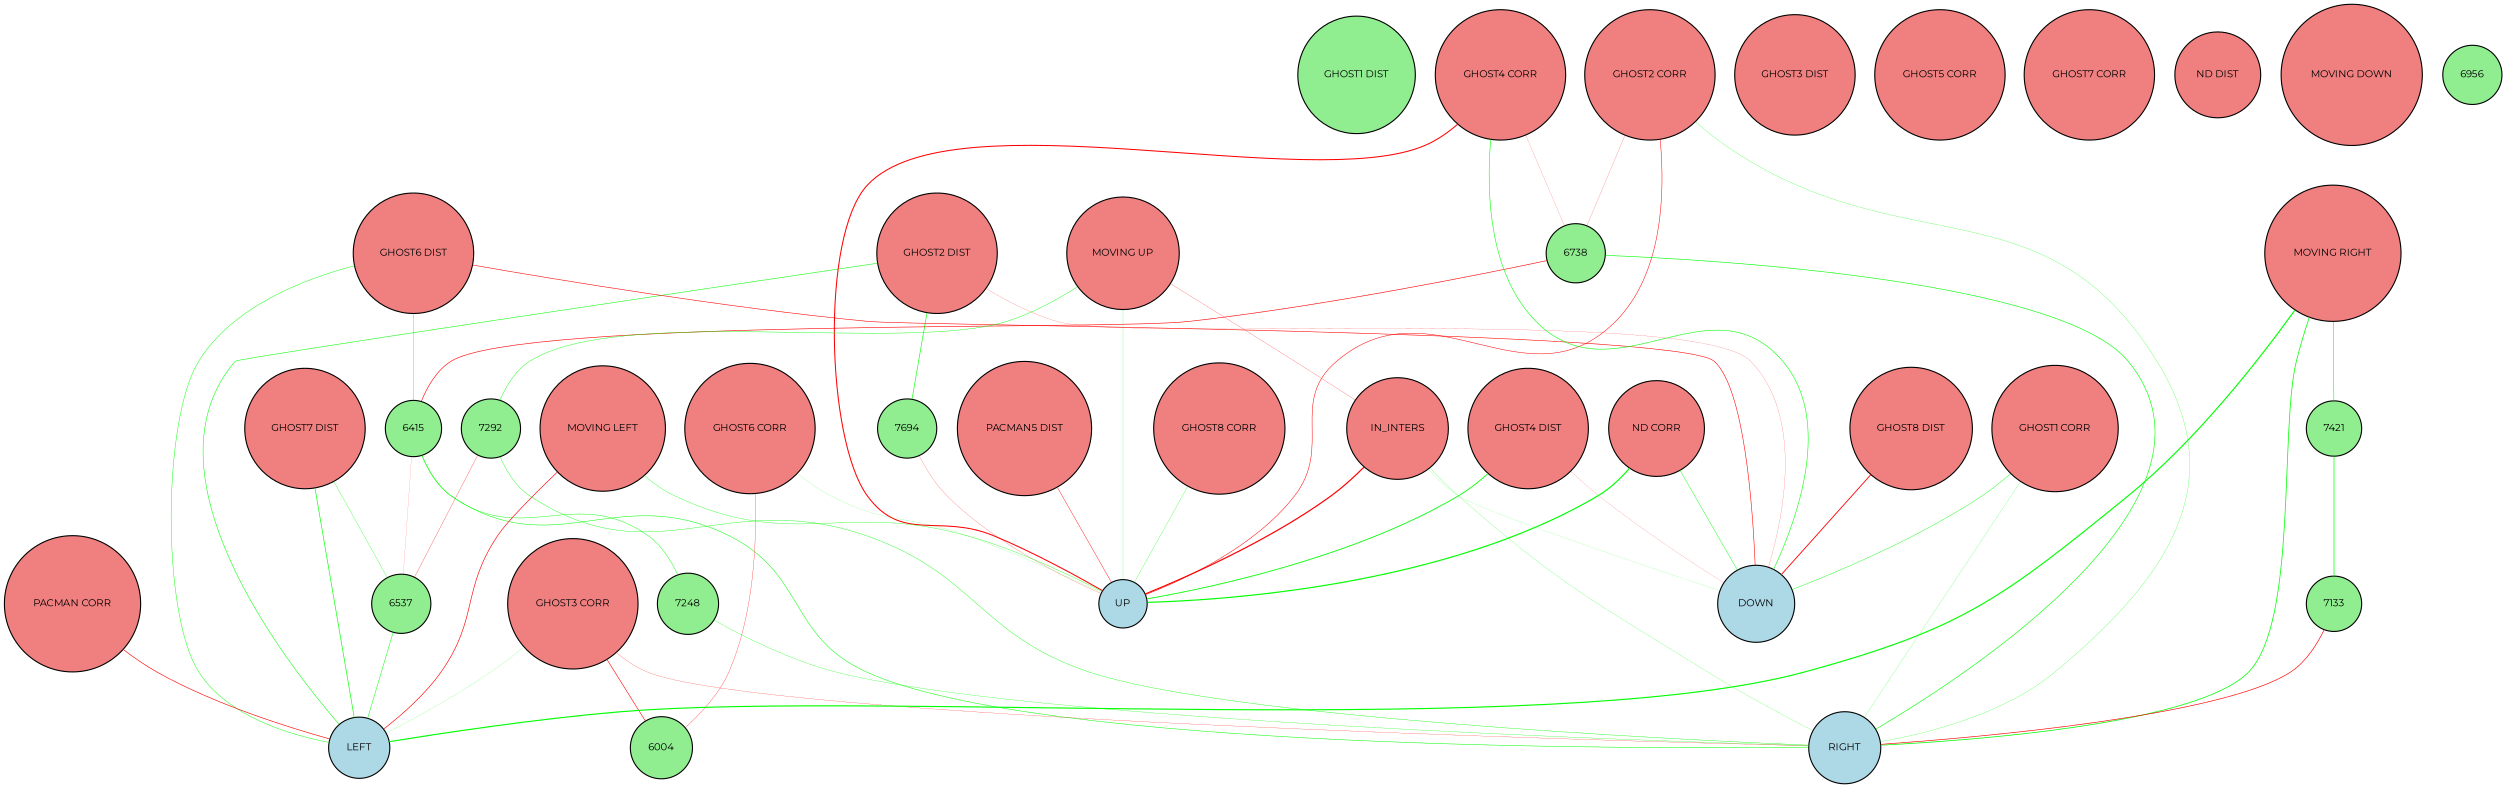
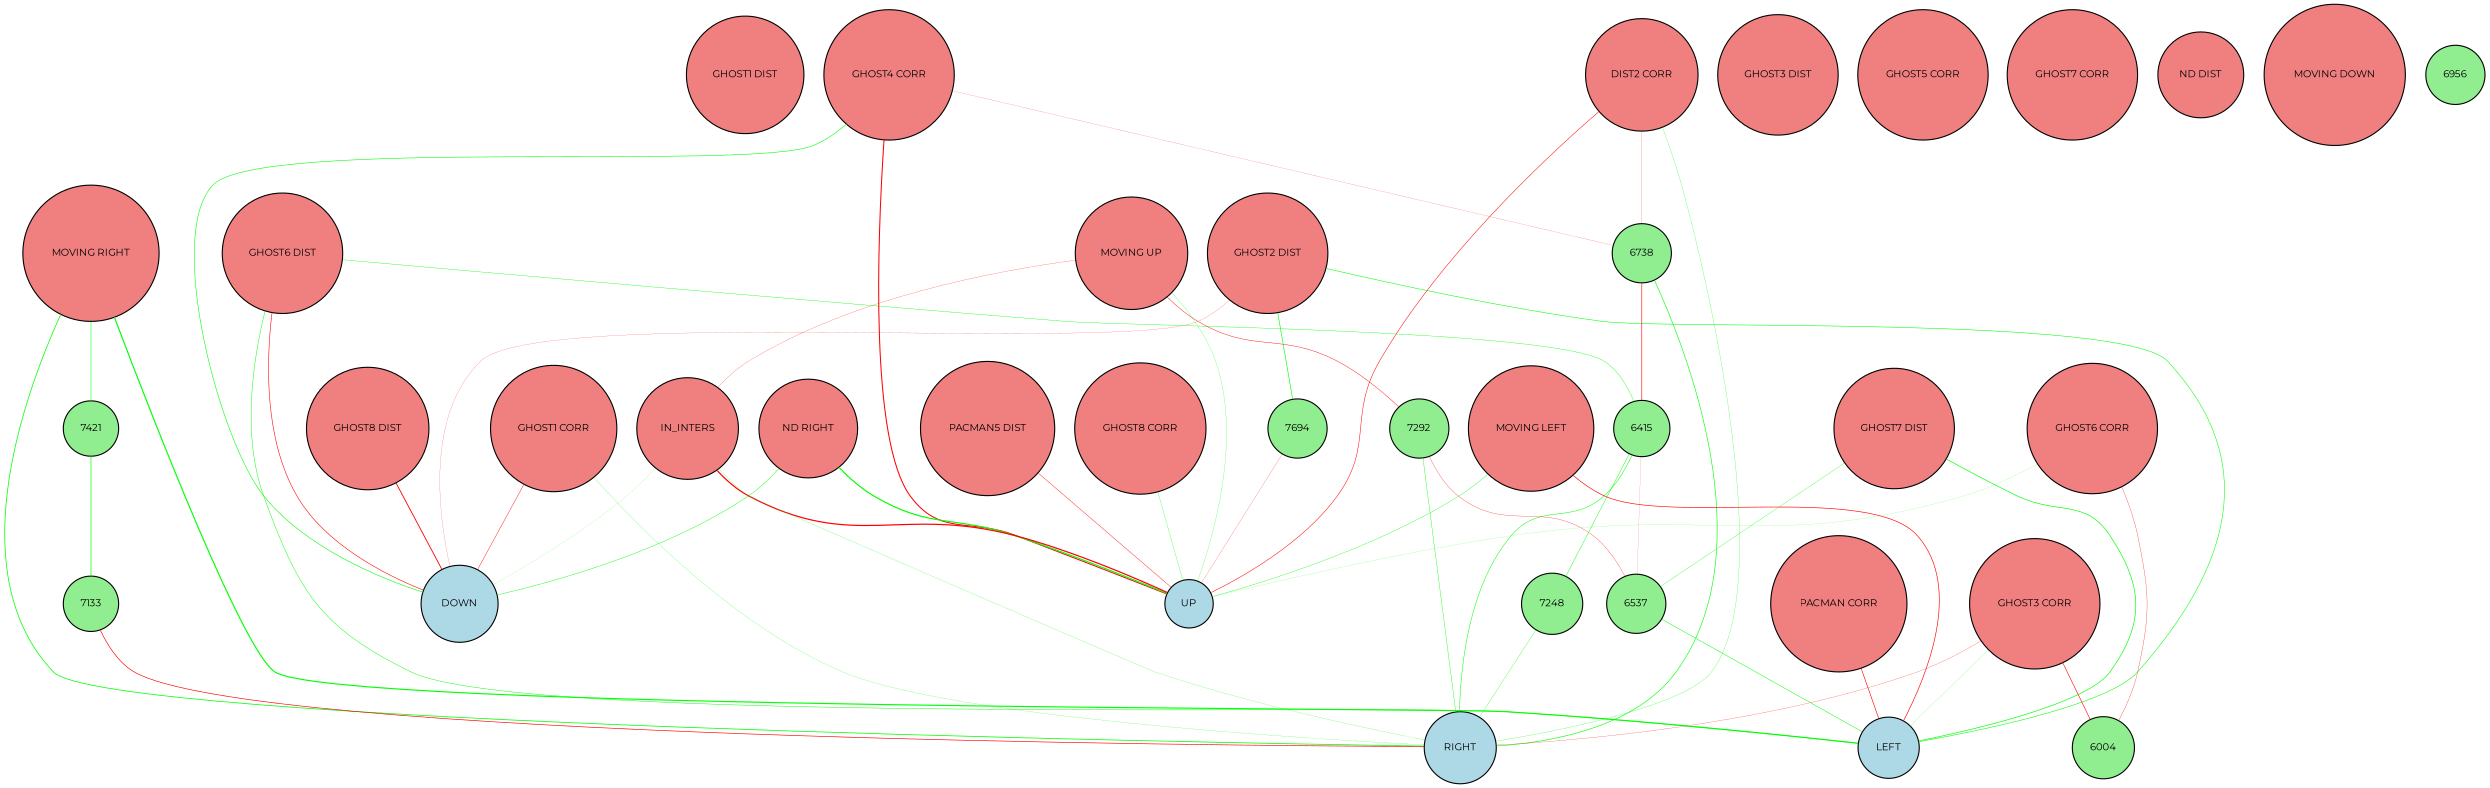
node "GHOST1 DIST": fillcolor lightgreen -> lightcoral
node "GHOST2 CORR": label "GHOST2 CORR" -> "DIST2 CORR"
edge "MOVING UP" -- "7292": color green -> red
node "GHOST4 DIST": removed
node "ND CORR": label "ND CORR" -> "ND RIGHT"
edge "GHOST1 CORR" -- "DOWN": color green -> red
